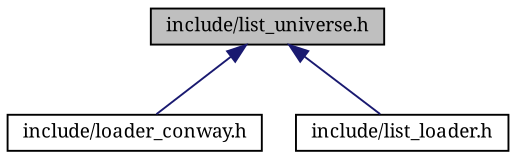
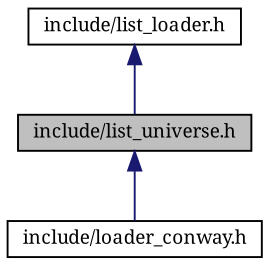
edge "include/list_loader.h" -> "include/list_universe.h": reversed
